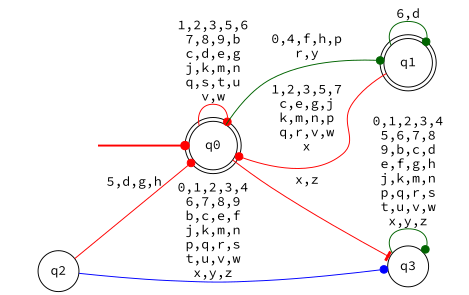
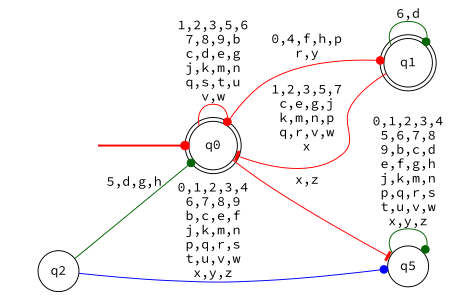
edge "q0" -> "q1": color darkgreen -> red
edge "q1" -> "q0": arrowhead dot -> tee
edge "q2" -> "q0": color red -> darkgreen
node "q3": label "q3" -> "q5"
